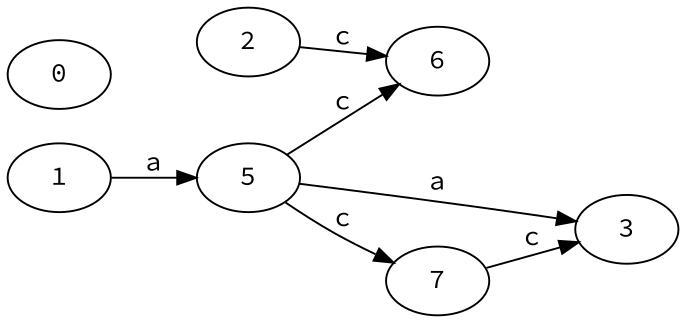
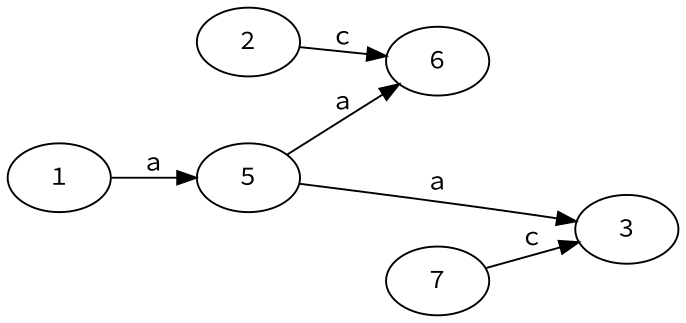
node "0": removed
edge "5" -> "6": label "c" -> "a"
edge "5" -> "7": removed, label "c"
